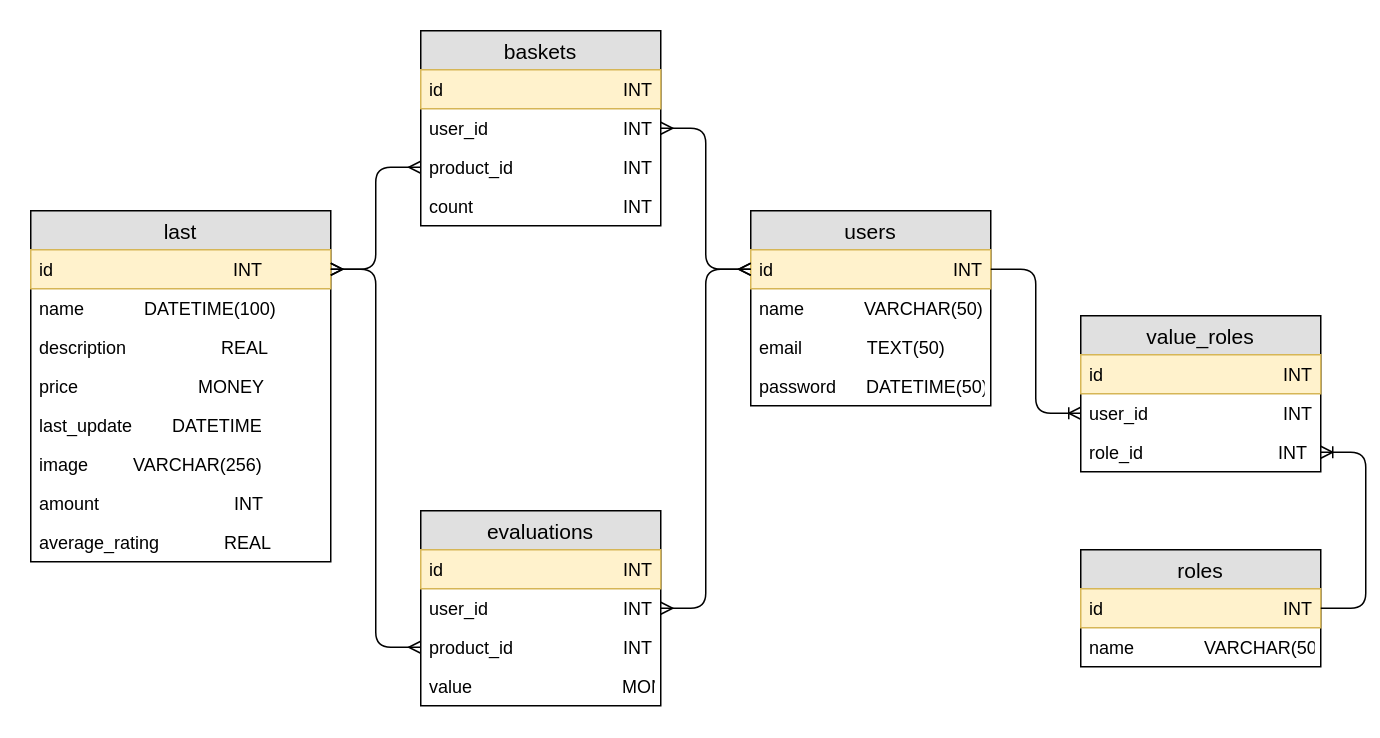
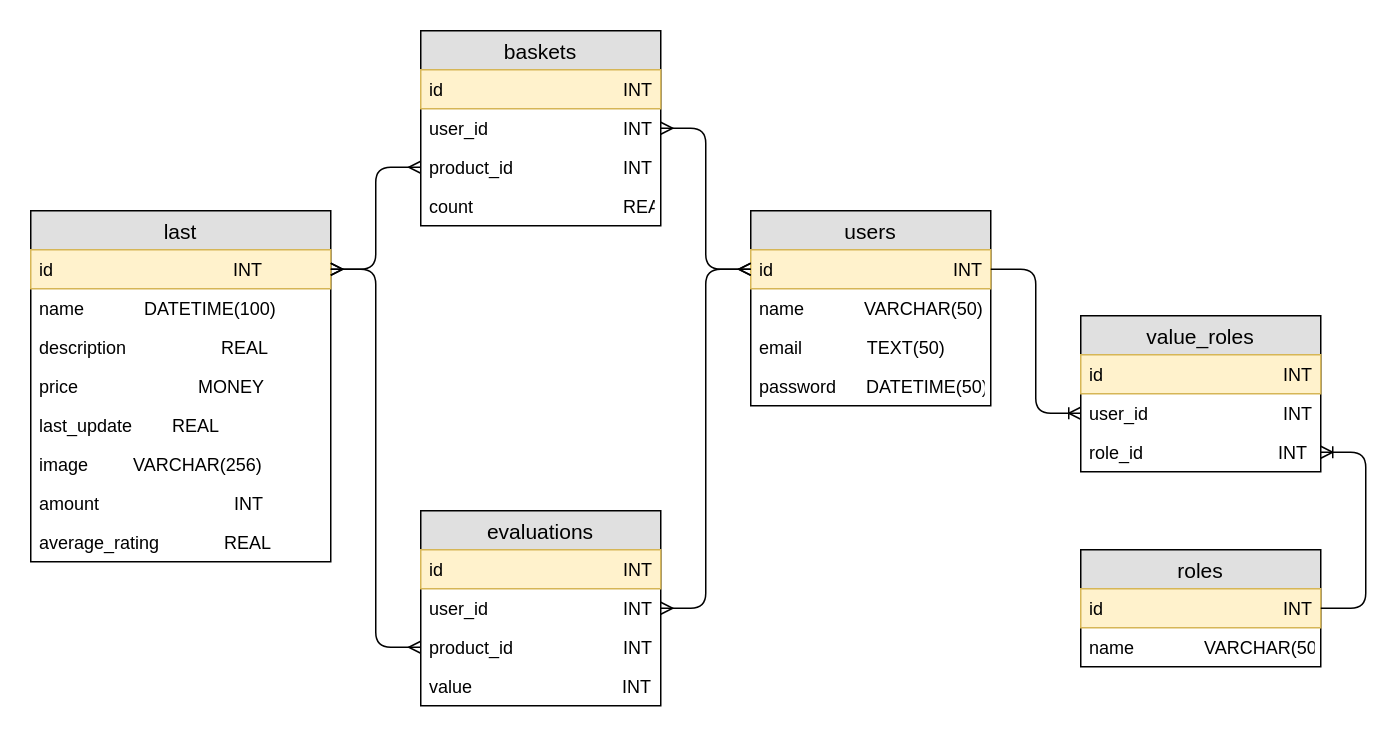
node "count INT": label "count INT" -> "count REAL"
node "last_update DATETIME": label "last_update DATETIME" -> "last_update REAL"
node "value MONEY": label "value MONEY" -> "value INT"
